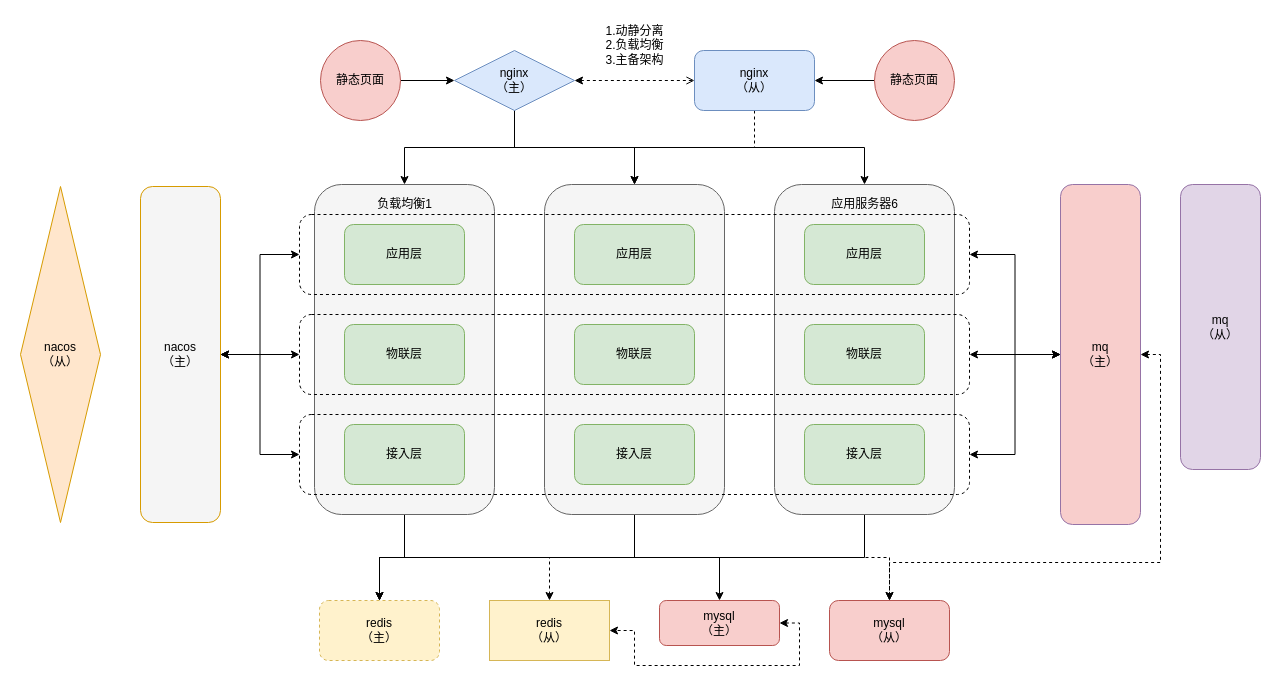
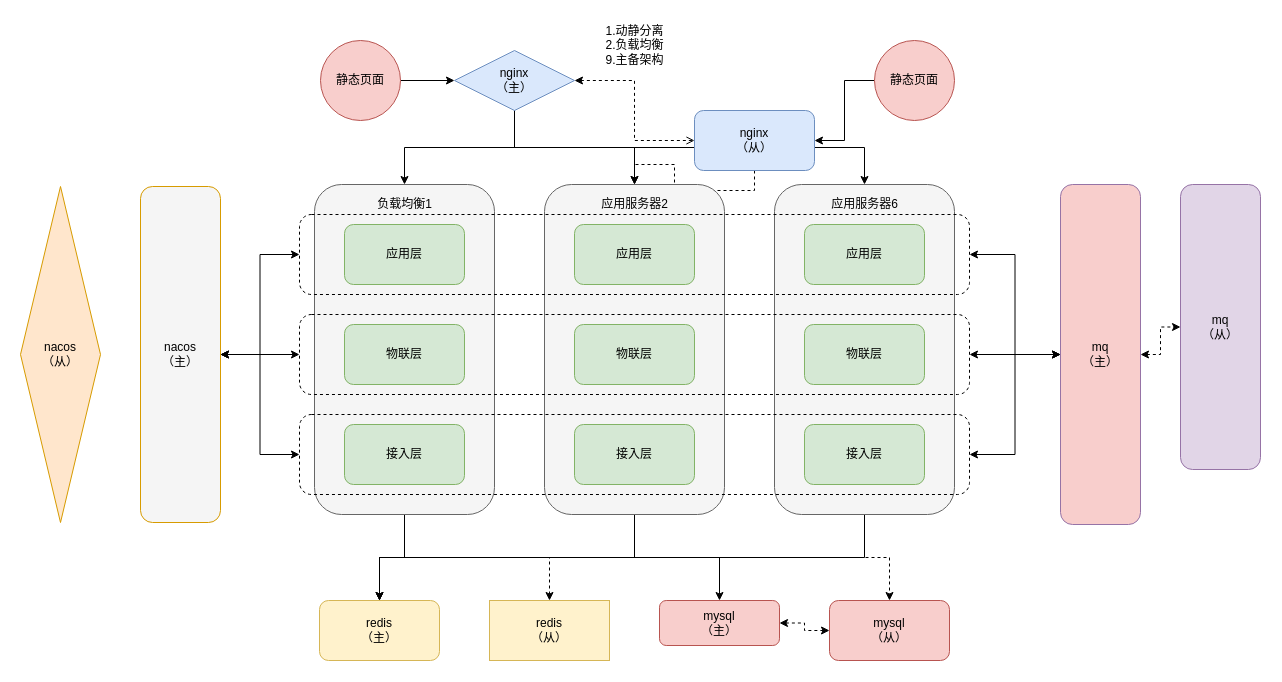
node "1.动静分离 2.负载均衡 3.主备架构": label "1.动静分离 2.负载均衡 3.主备架构" -> "1.动静分离 2.负载均衡 9.主备架构"
node "nginx （从）": moved (755, 81) -> (755, 141)
node "应用服务器2": added
edge "mq （主）" -- "mysql （从）": now "mq （主）" -- "mq （从）"
node "redis （主）": style dashed -> solid
edge "mysql （主）" -- "redis （从）": now "mysql （主）" -- "mysql （从）"
